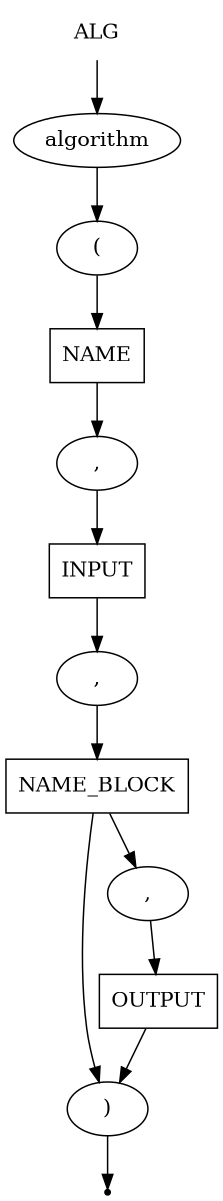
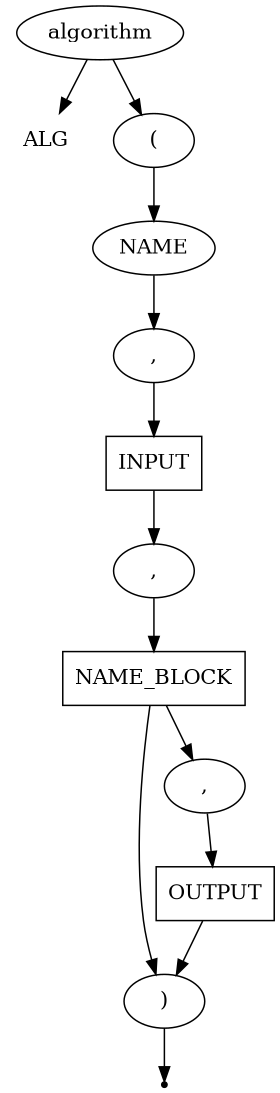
edge "ALG" -> "algorithm": reversed
node "NAME": shape box -> ellipse
